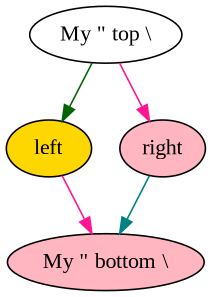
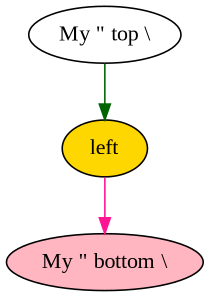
node "right": removed
